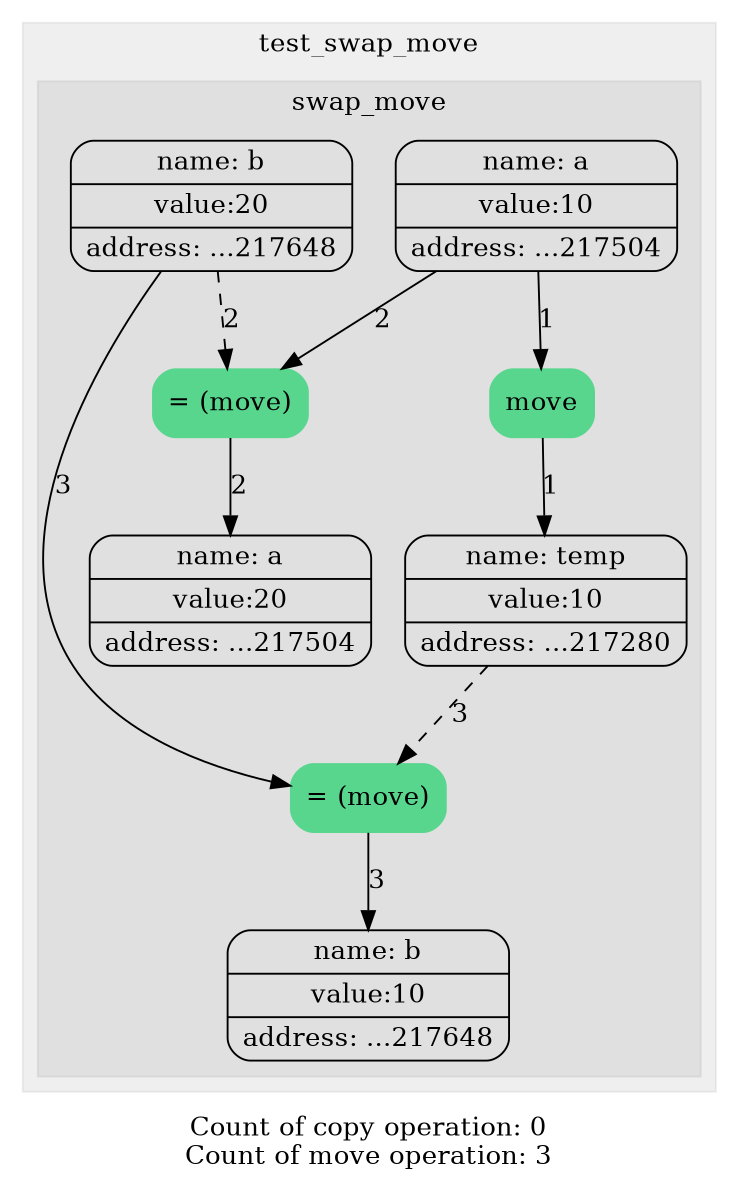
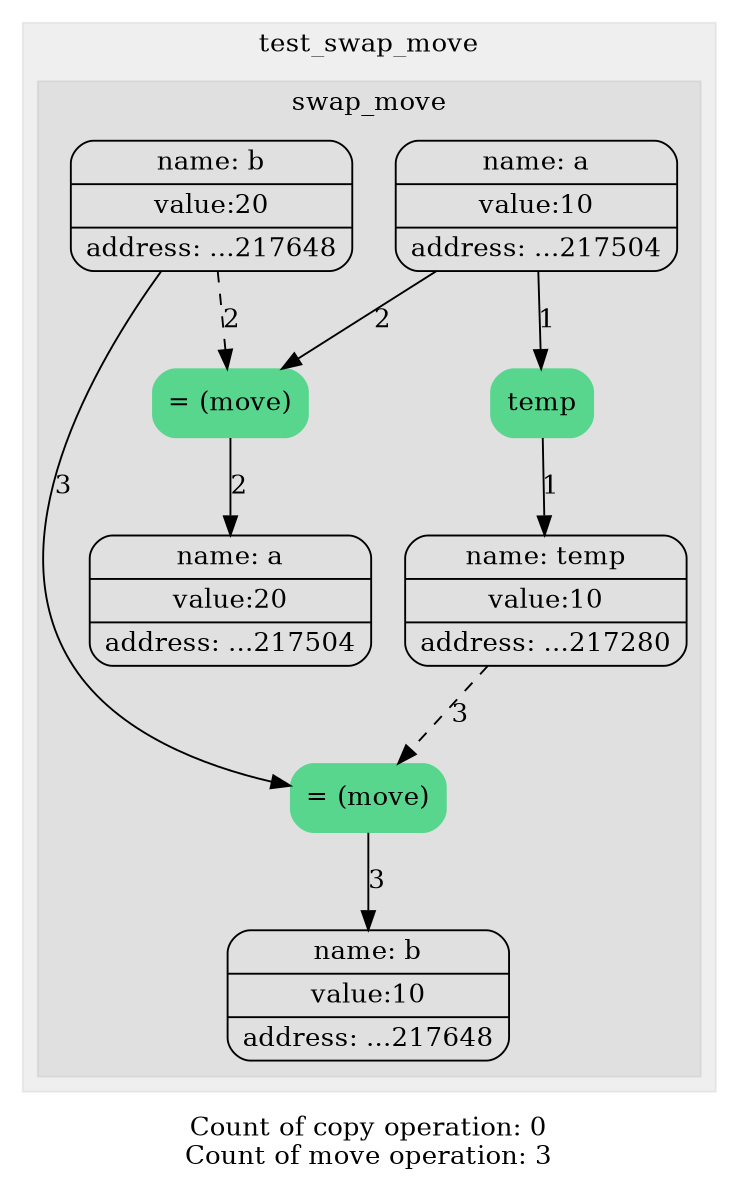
node "move": label "move" -> "temp"
